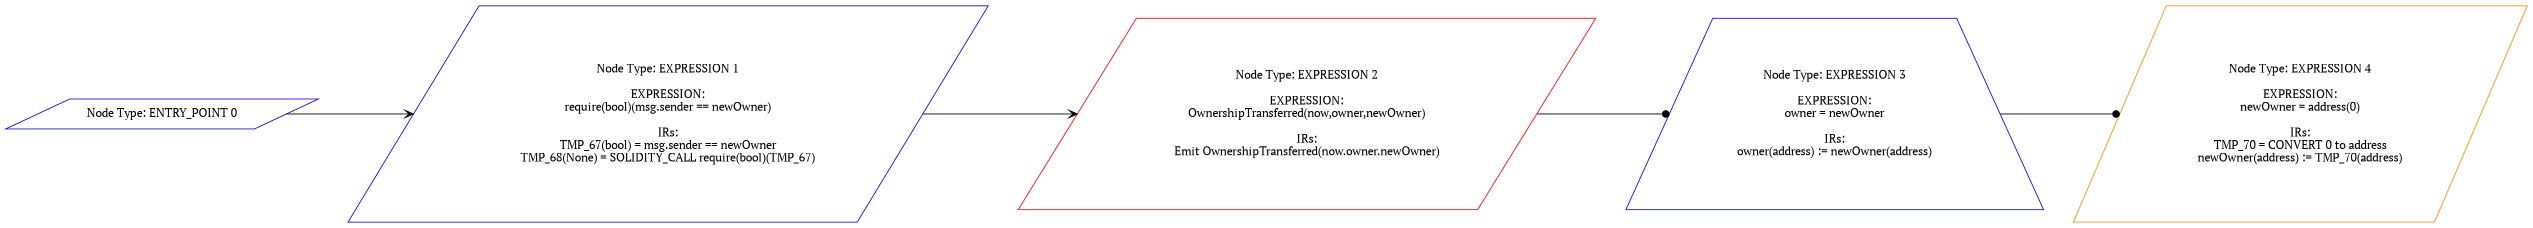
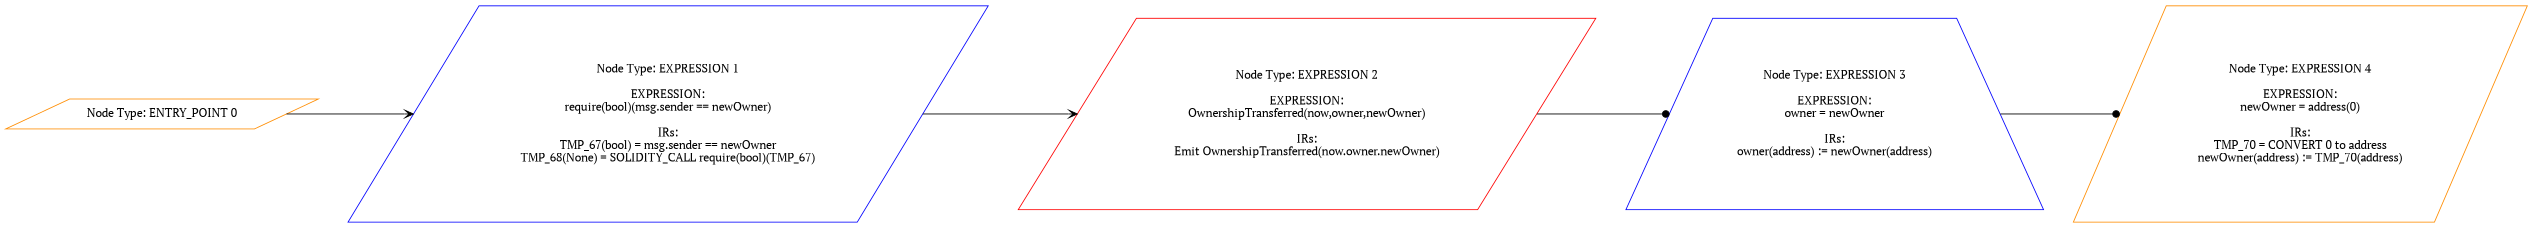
node "Node Type: ENTRY_POINT 0": color blue -> darkorange
